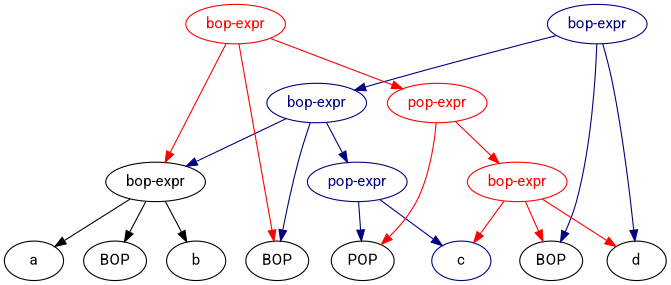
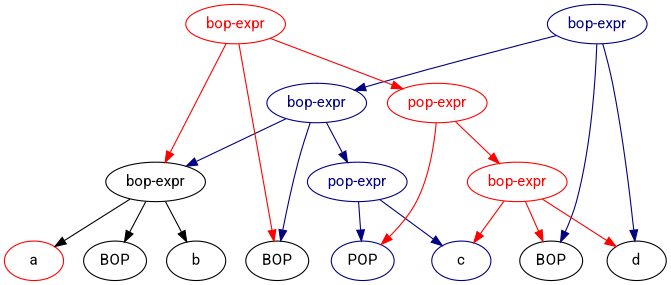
node "a": color black -> red
node "POP": color black -> navy
